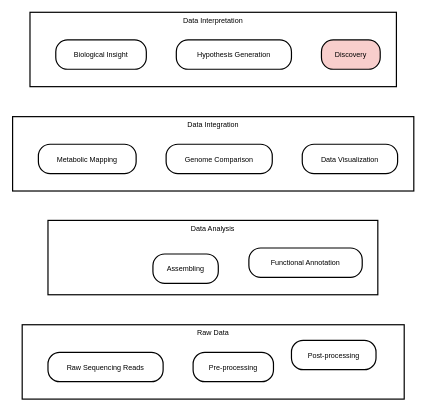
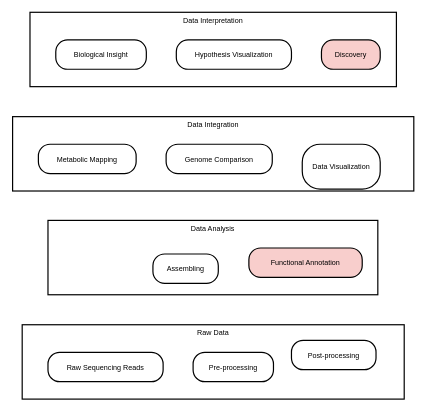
node "Hypothesis Generation": label "Hypothesis Generation" -> "Hypothesis Visualization"
node "Data Visualization": size 95x29 -> 78x45
node "Functional Annotation": fillcolor #ffffff -> #f8cecc
